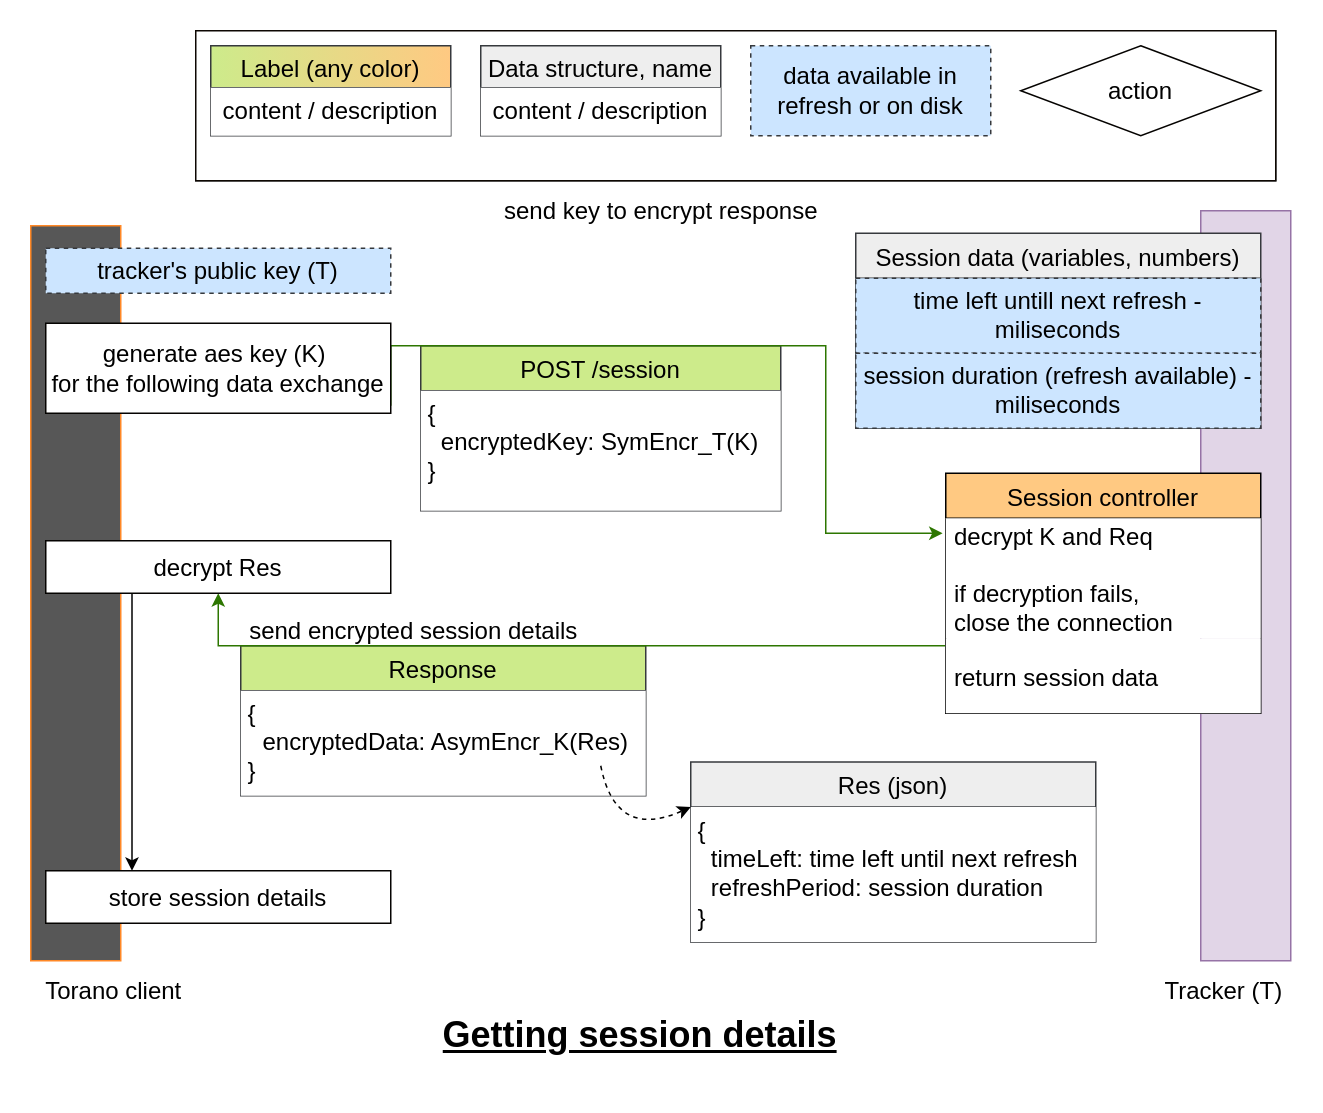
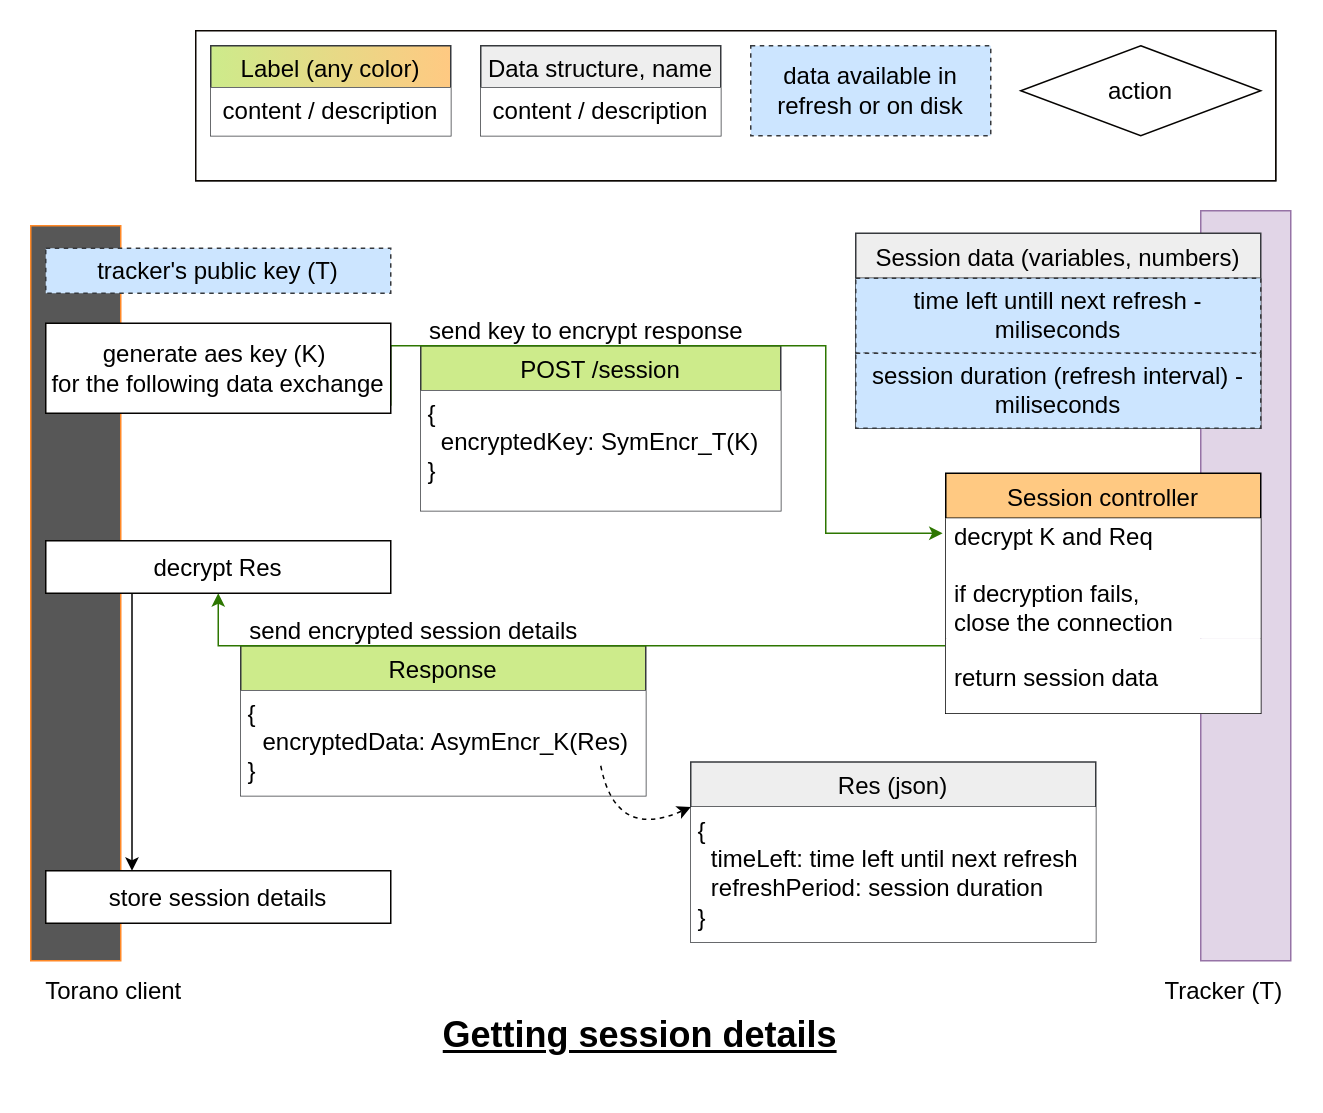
node "send key to encrypt response": moved (661, 211) -> (586, 331)
node "session duration (refresh available) - miliseconds": label "session duration (refresh available) - miliseconds" -> "session duration (refresh interval) - miliseconds"
